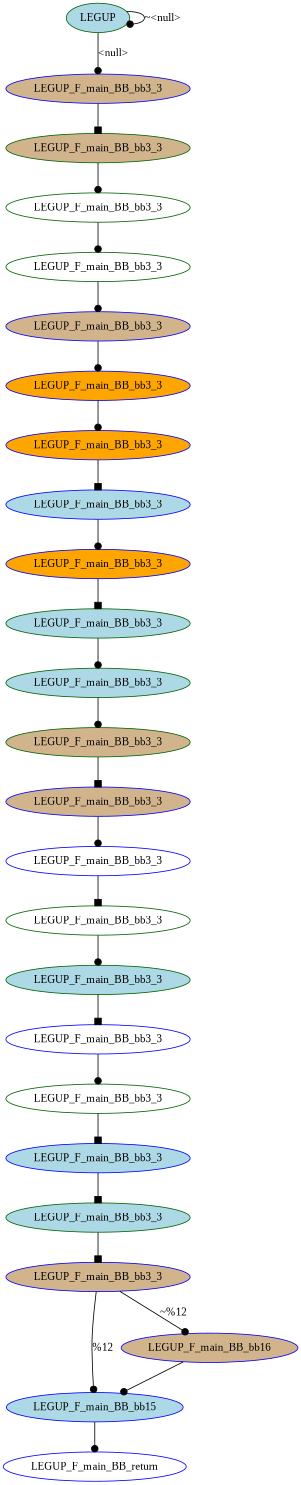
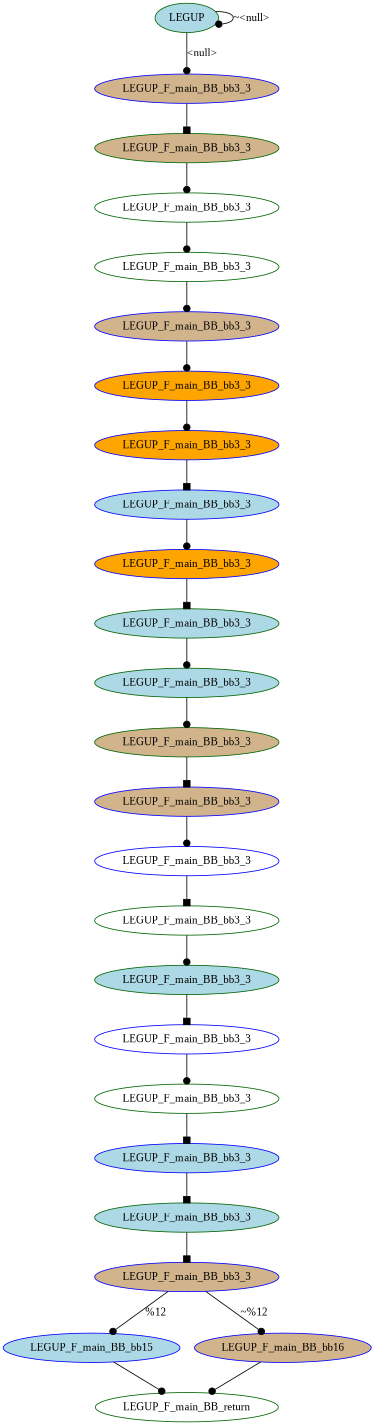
edge "LEGUP_F_main_BB_bb16" -> "LEGUP_F_main_BB_bb15": now "LEGUP_F_main_BB_bb16" -> "LEGUP_F_main_BB_return"
node "LEGUP_F_main_BB_return": color blue -> darkgreen
